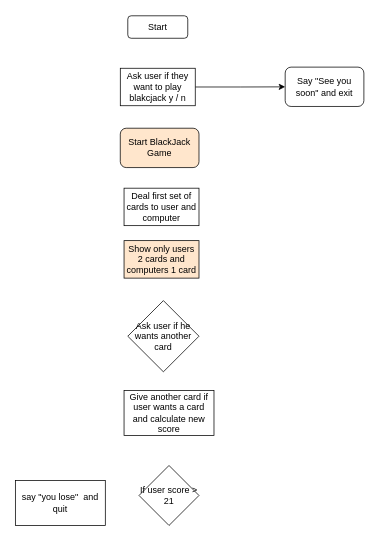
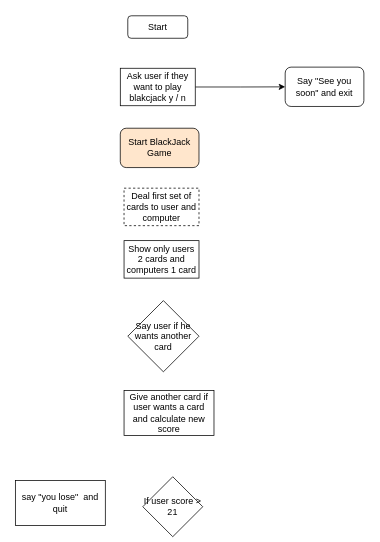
node "Deal first set of cards to user and computer": style solid -> dashed
node "Show only users 2 cards and computers 1 card": fillcolor #ffe6cc -> #ffffff
node "Ask user if he wants another card": label "Ask user if he wants another card" -> "Say user if he wants another card"
node "If user score > 21": moved (169, 495) -> (173, 507)
